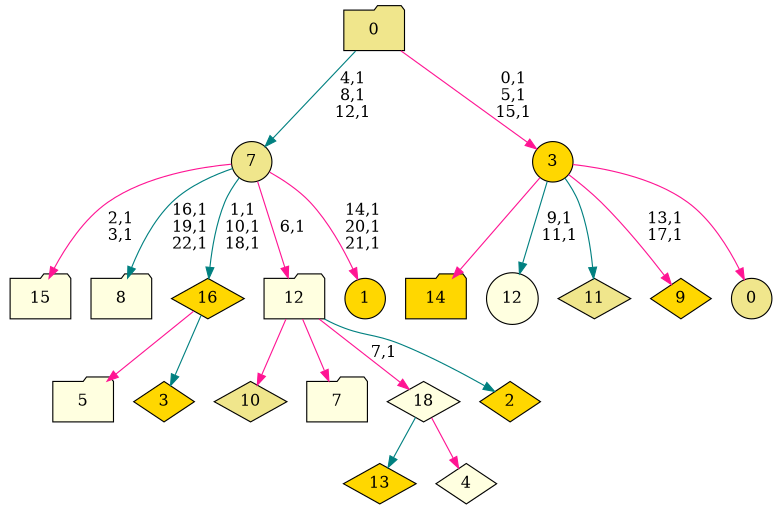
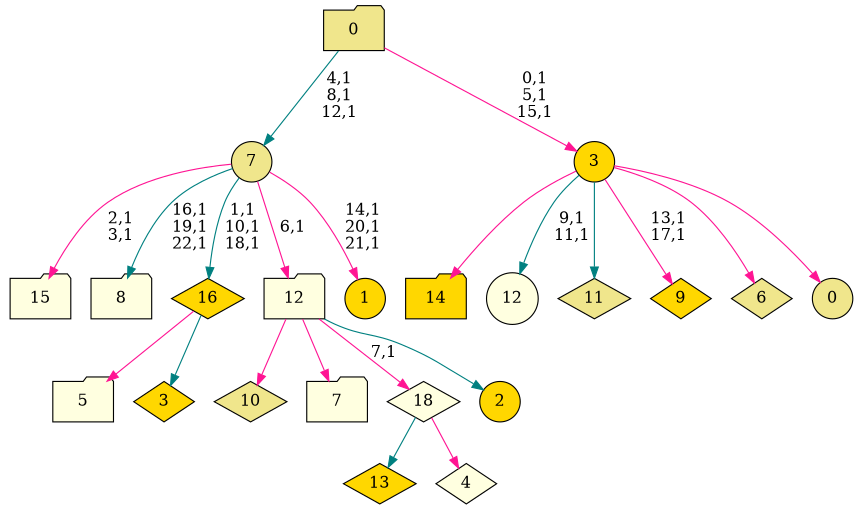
node "6": added
node "2": shape diamond -> circle
